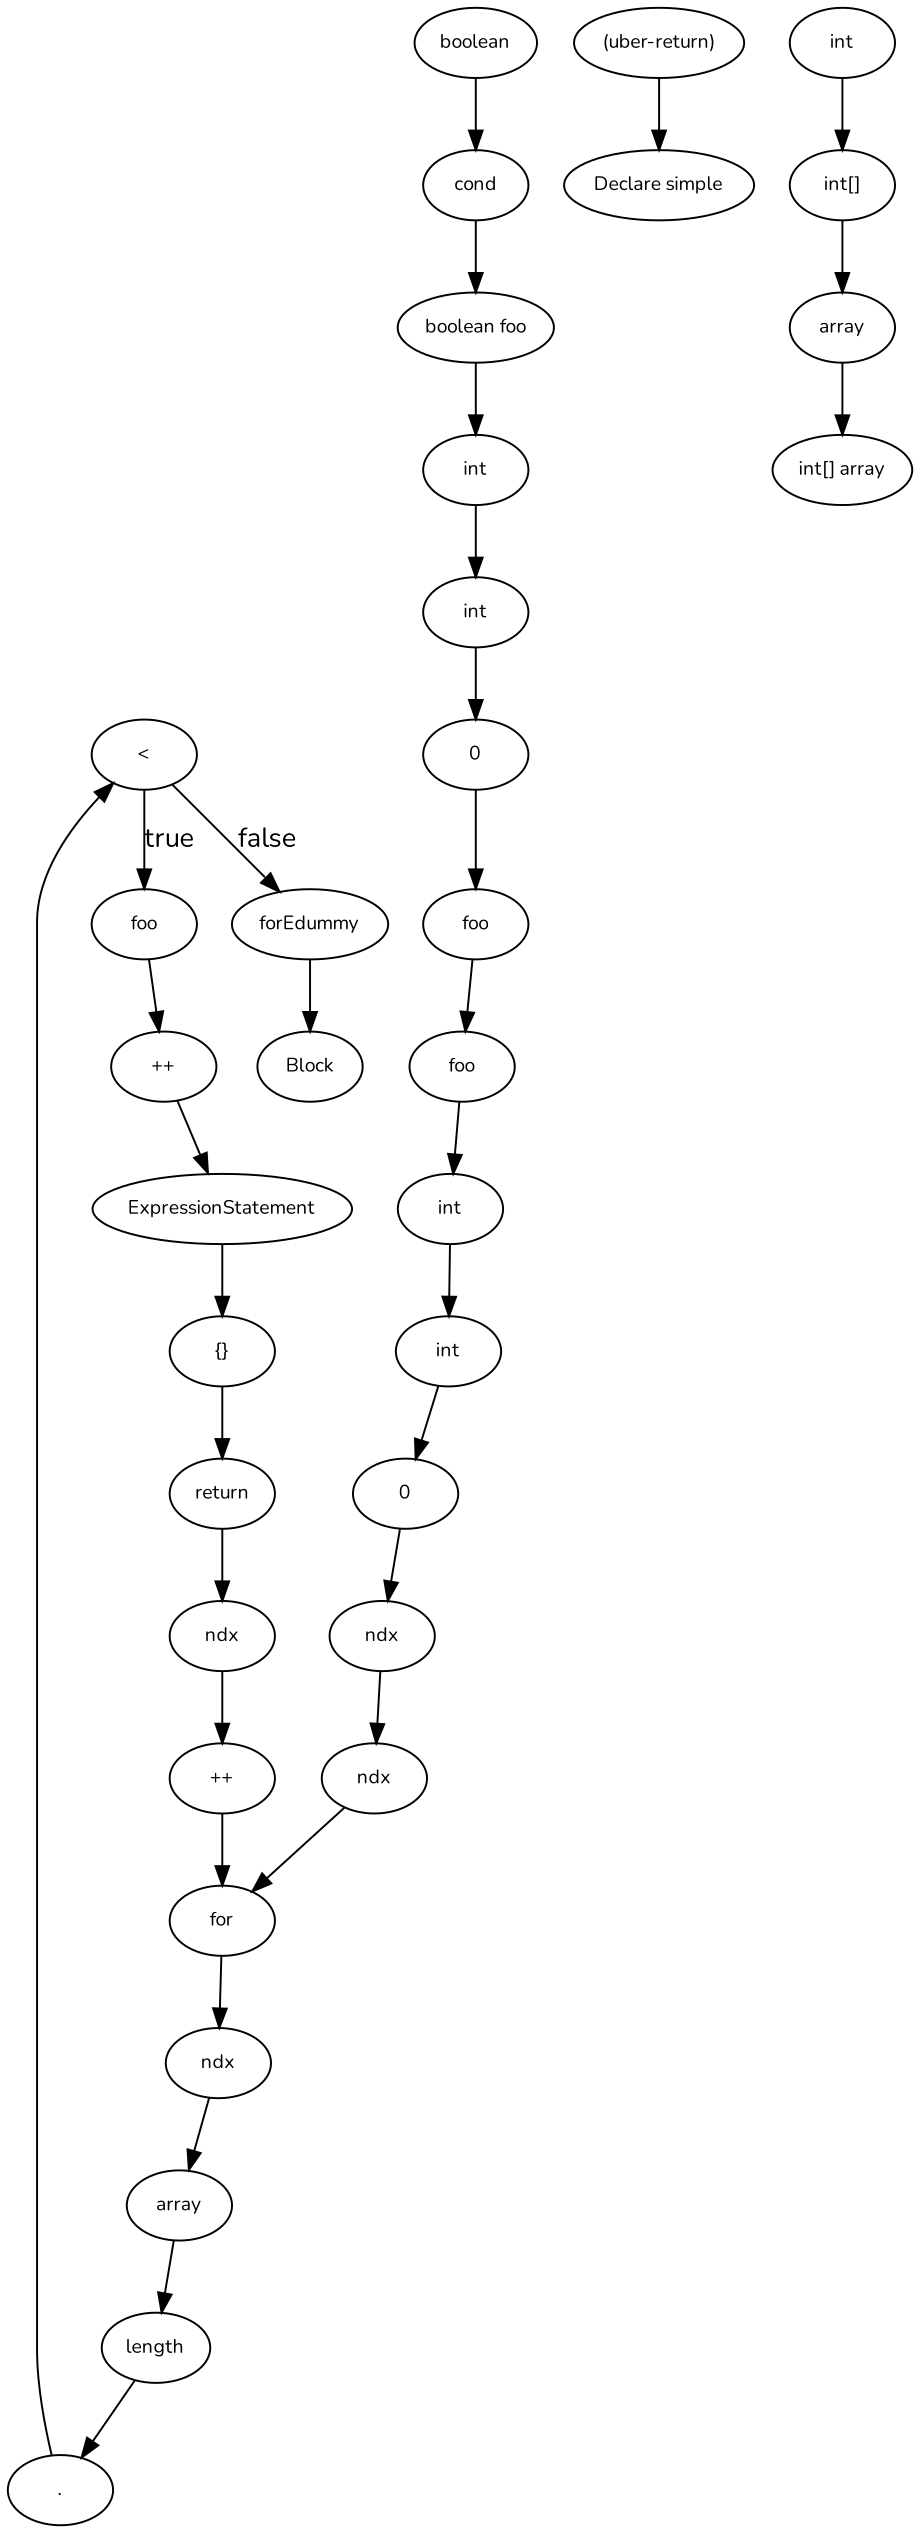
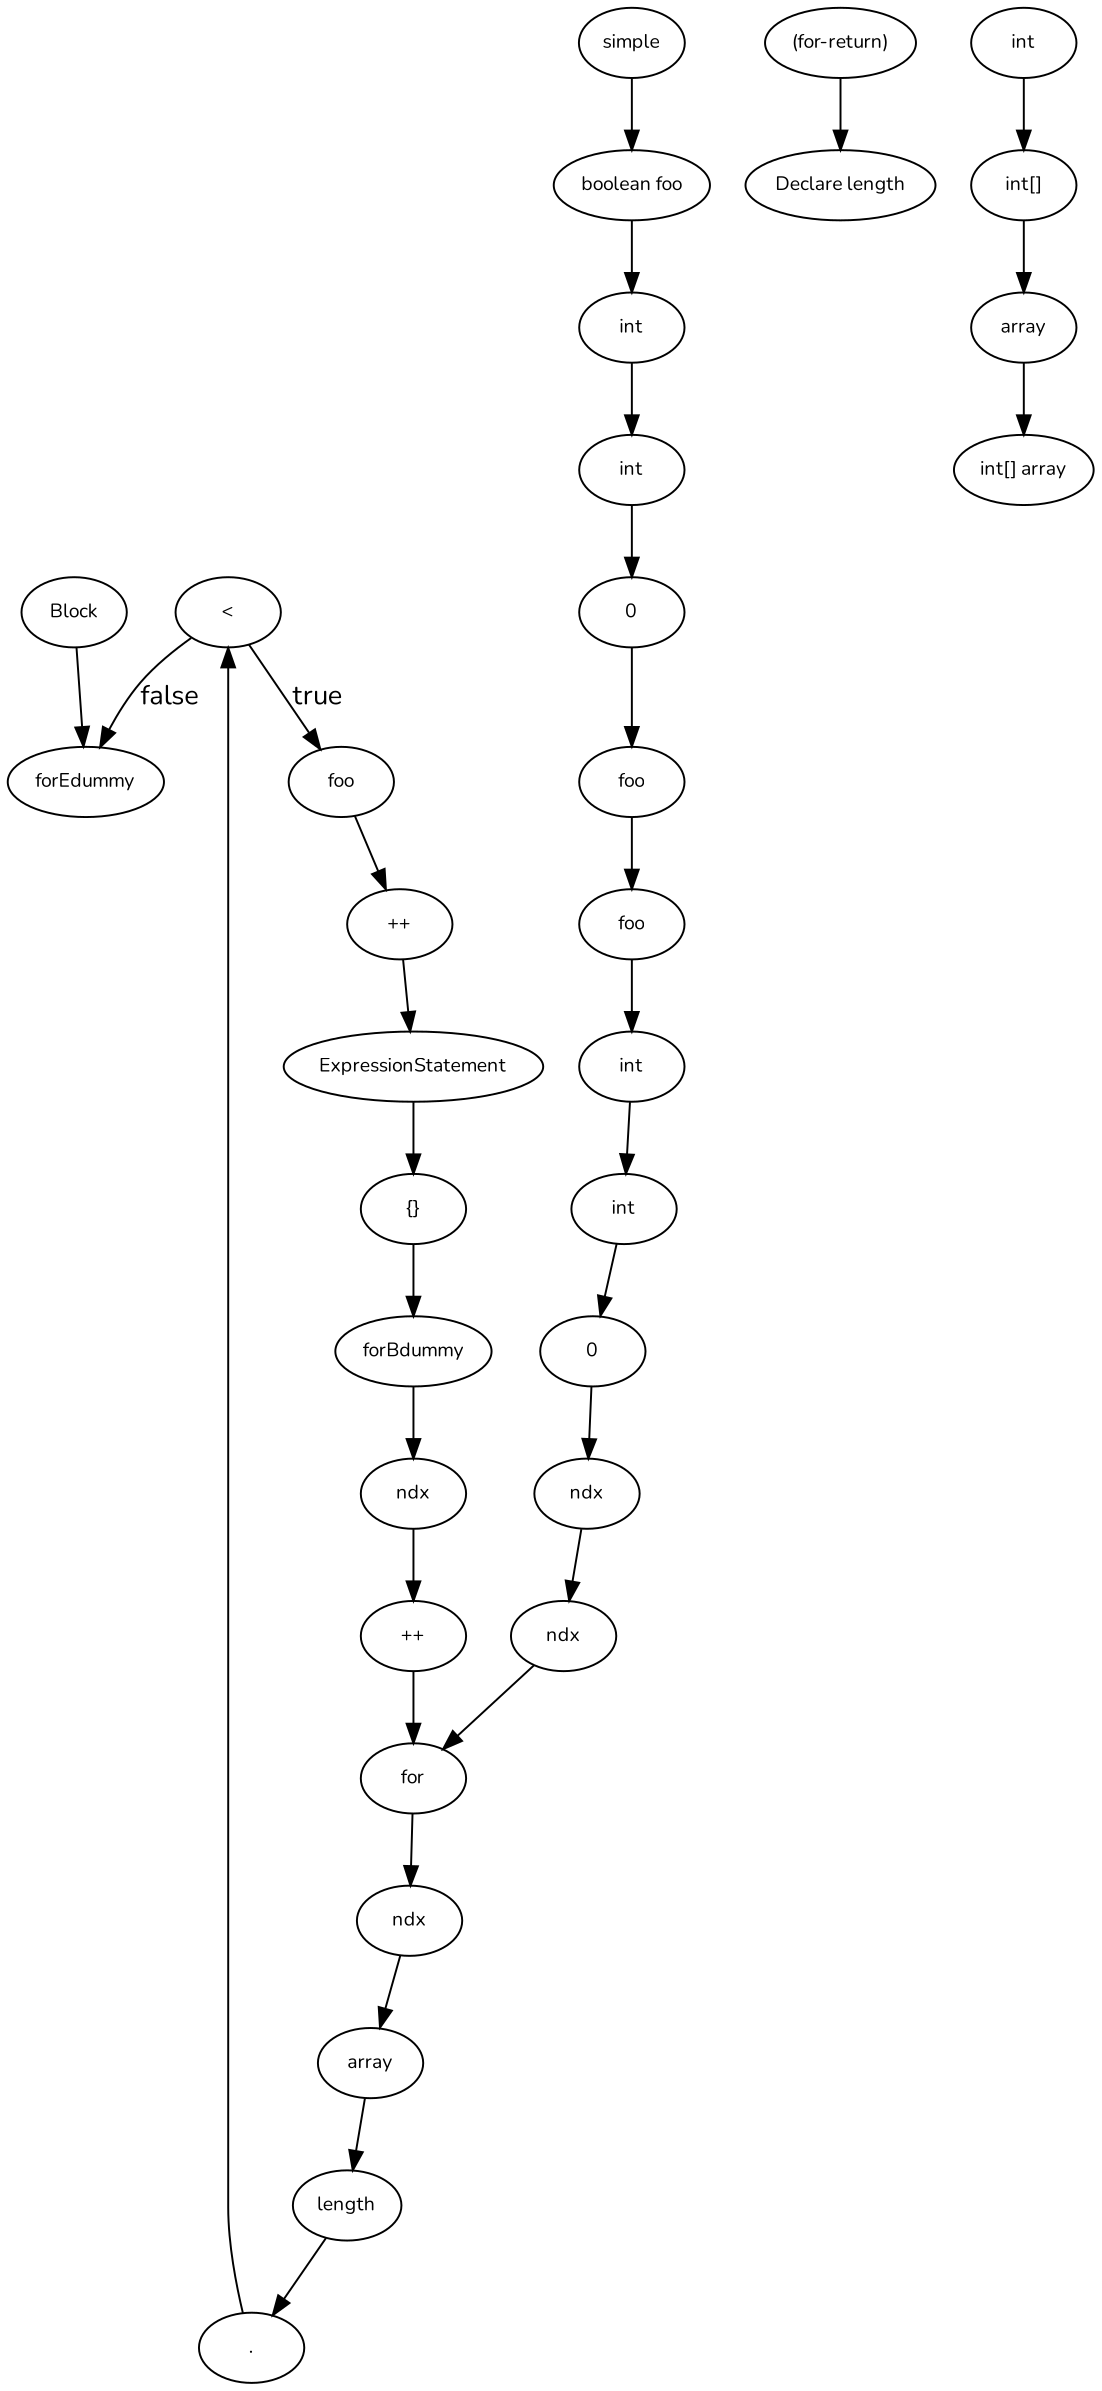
node "boolean": removed
node "(uber-return)": label "(uber-return)" -> "(for-return)"
node "cond": label "cond" -> "simple"
node "Declare simple": label "Declare simple" -> "Declare length"
edge "forEdummy" -> "Block": reversed
node "return": label "return" -> "forBdummy"
